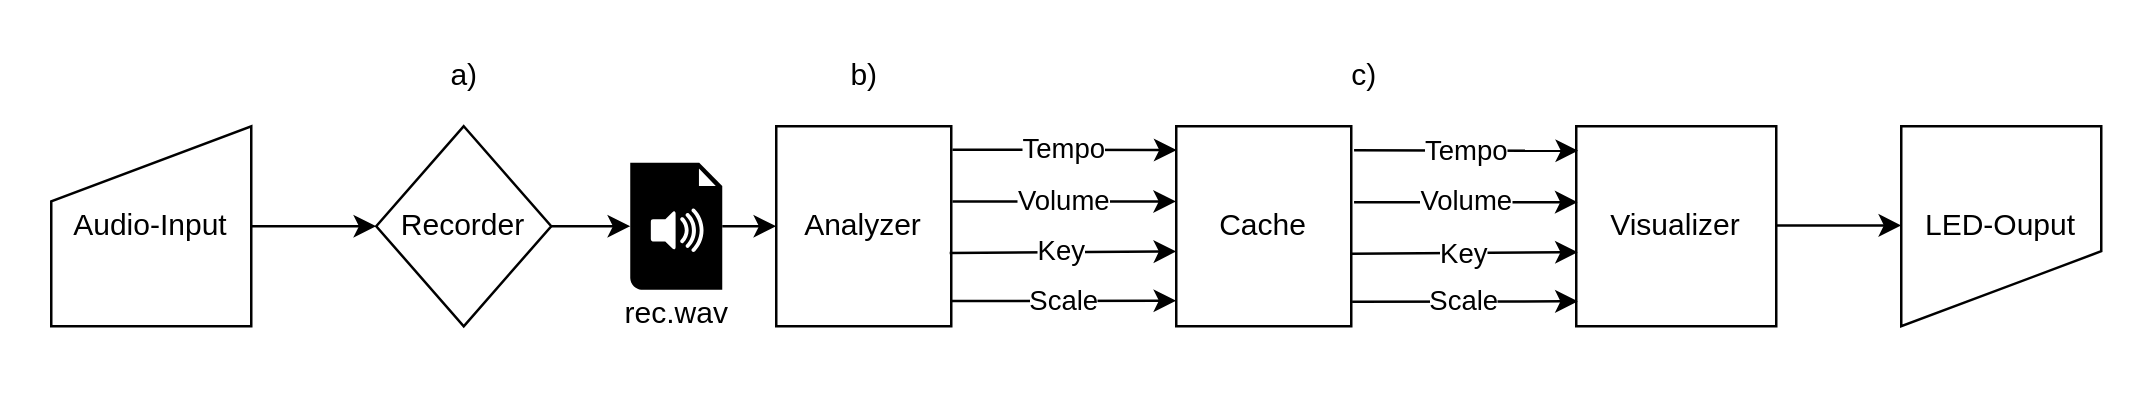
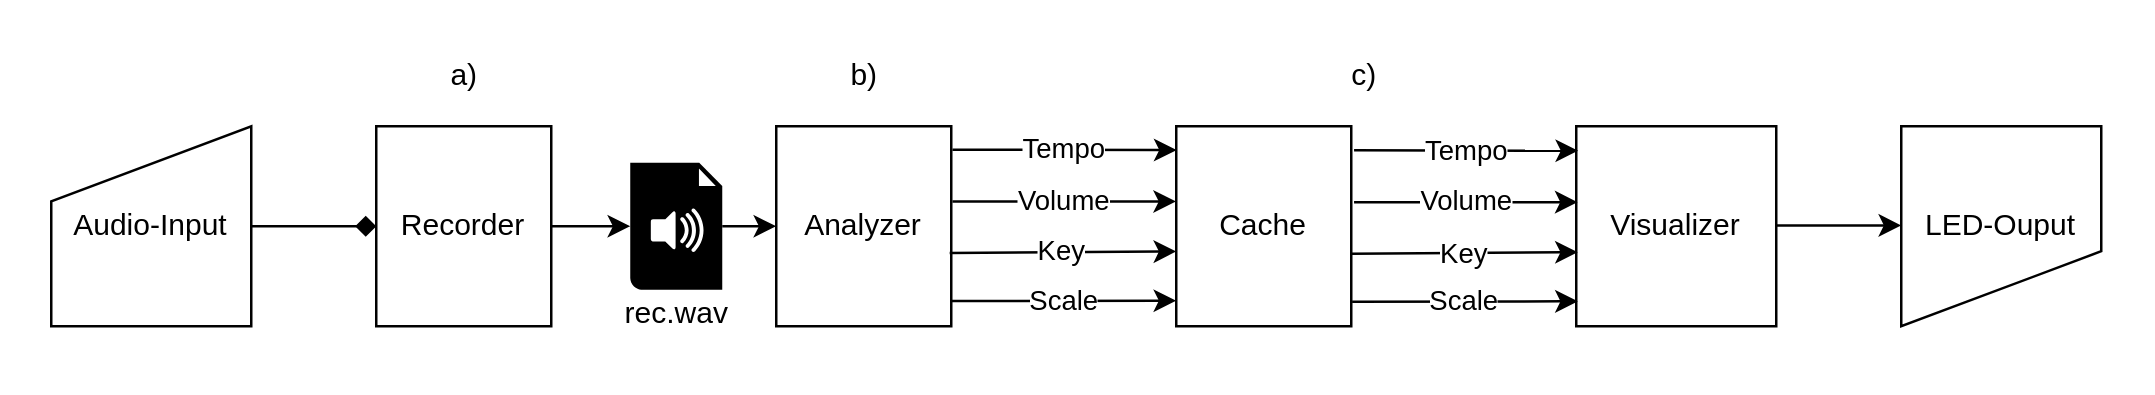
edge "Audio-Input" -> "Recorder": arrowhead classic -> diamond
node "Recorder": shape diamond -> rectangle
